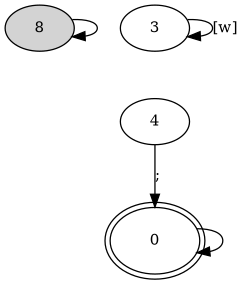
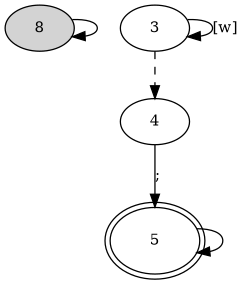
edge "3" -> "4": added
node "0": label "0" -> "5"
